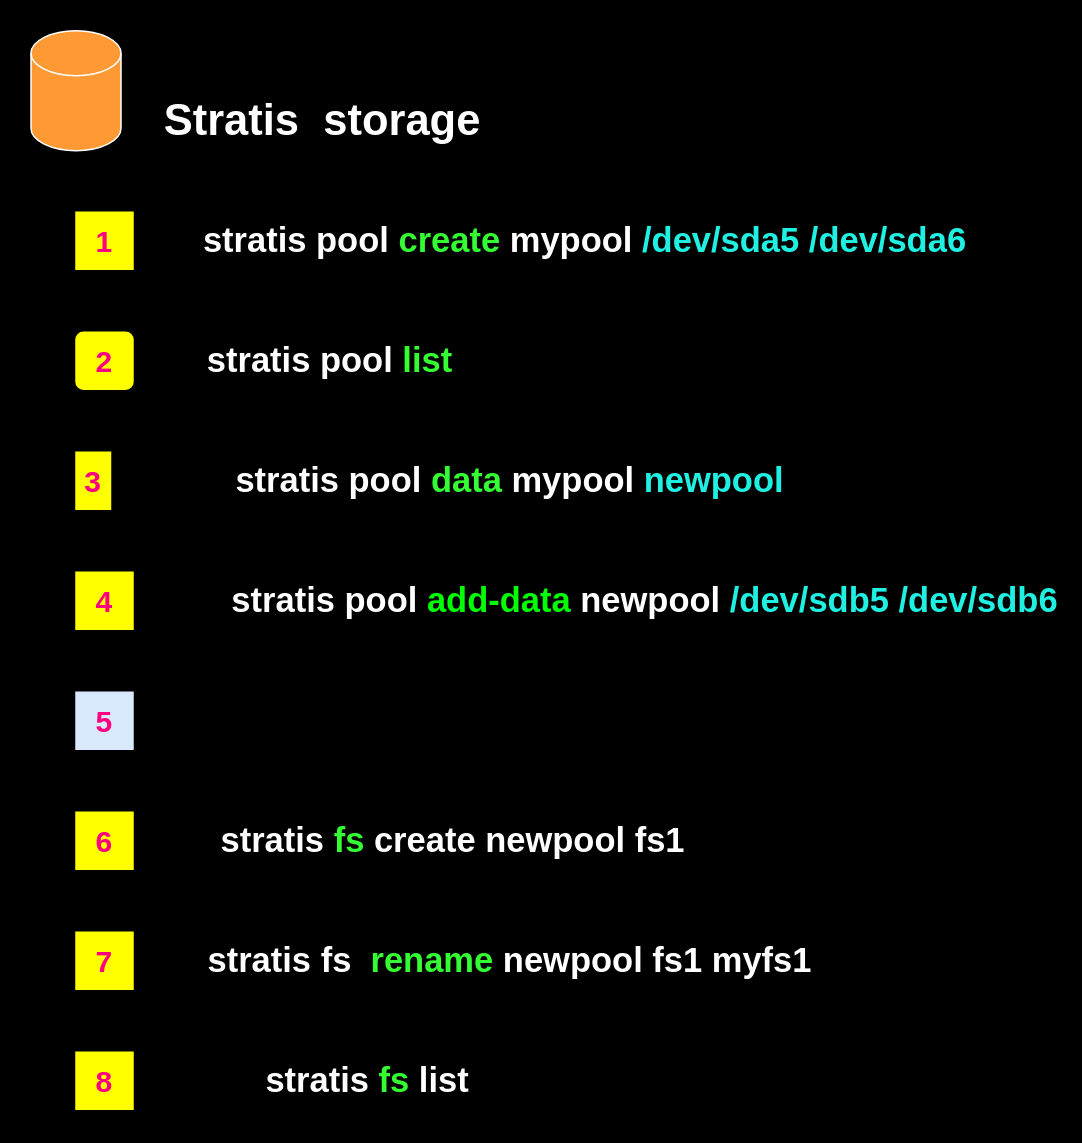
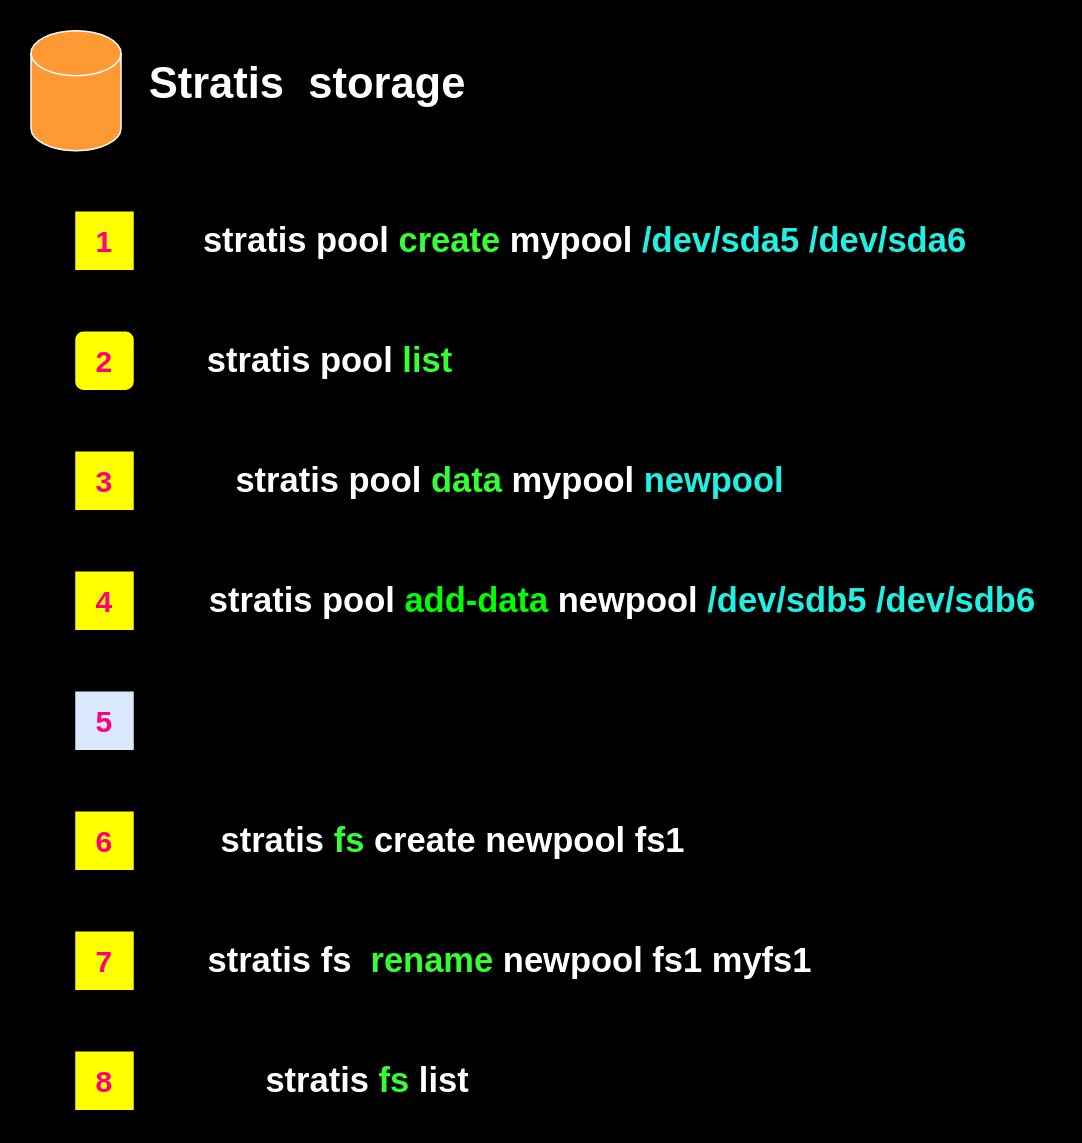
node "Stratis storage": moved (322, 121) -> (307, 83)
node "3": size 38x60 -> 60x60
node "stratis pool add-data newpool /dev/sdb5 /dev/sdb6": moved (644, 601) -> (622, 601)
